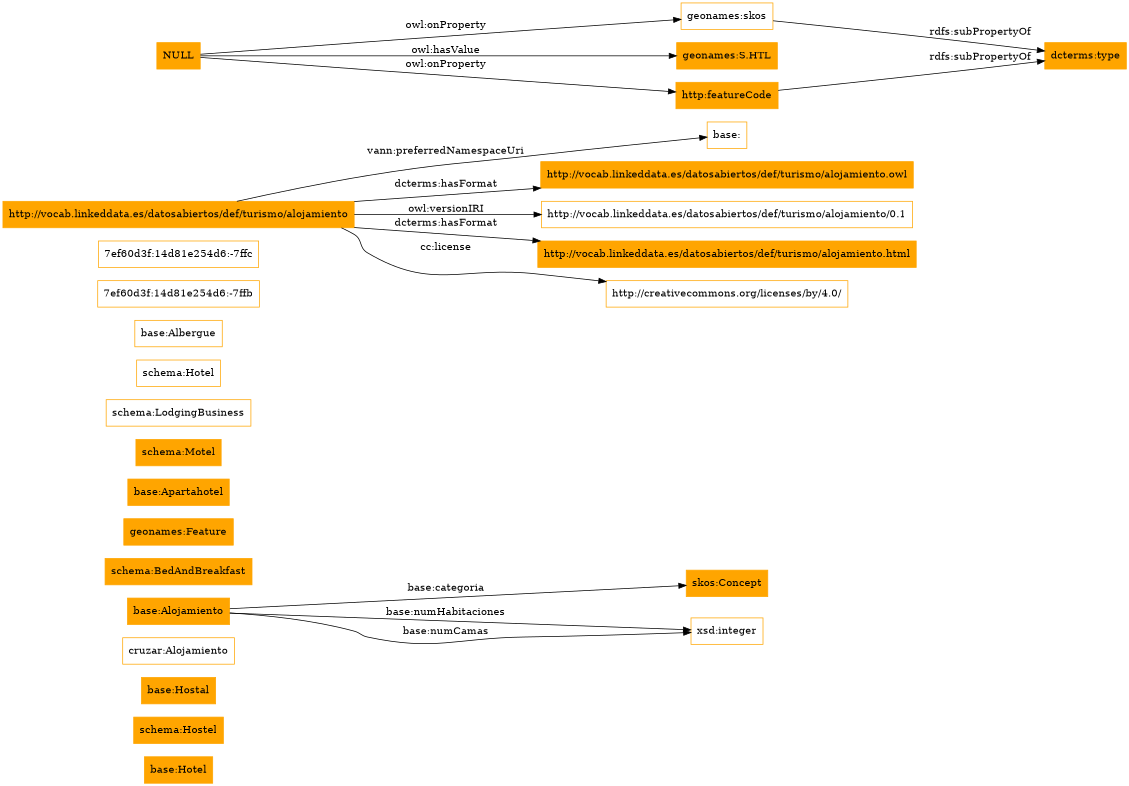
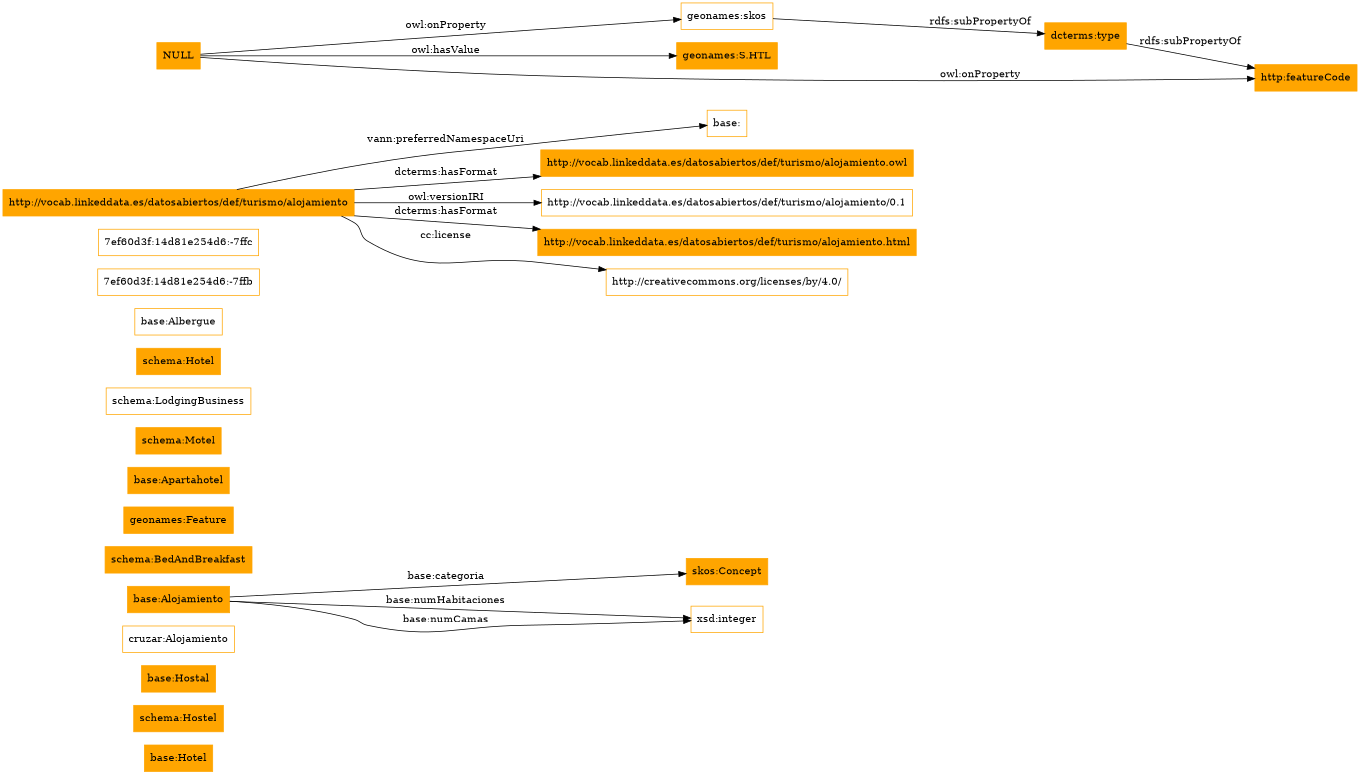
edge "http:featureCode" -> "dcterms:type": reversed
node "schema:Hotel": fillcolor white -> orange
